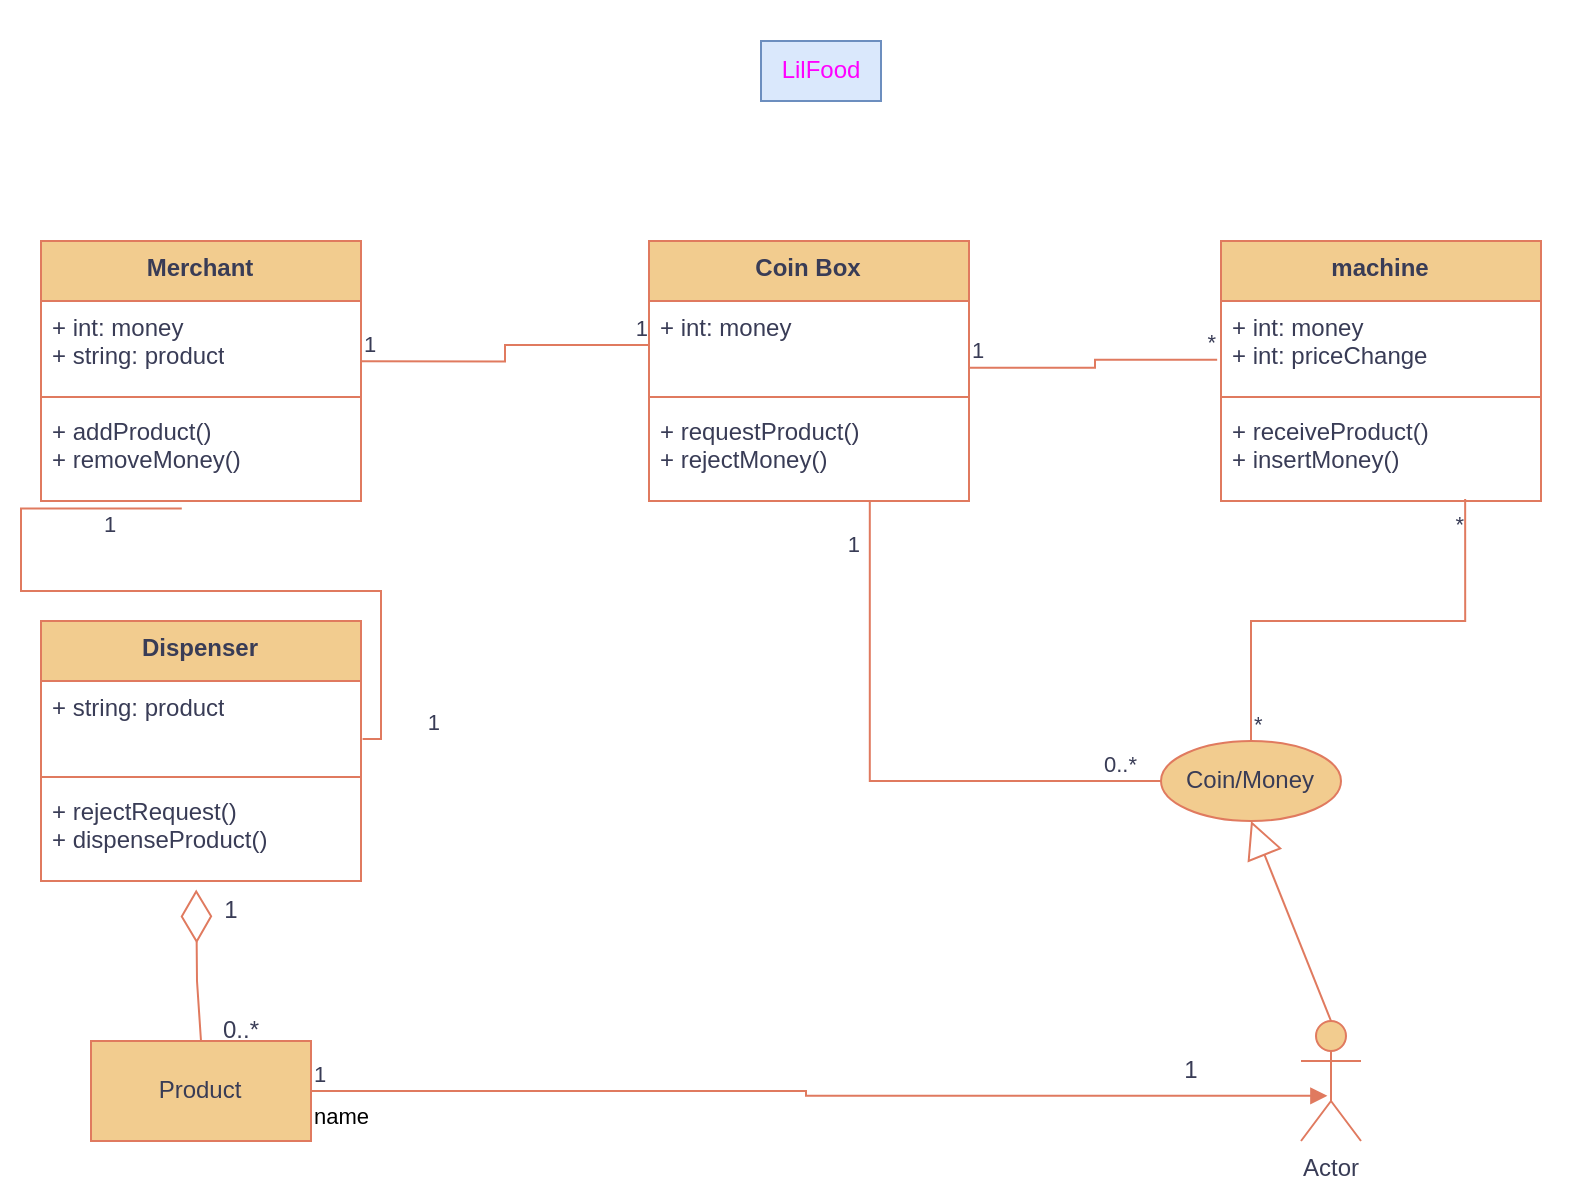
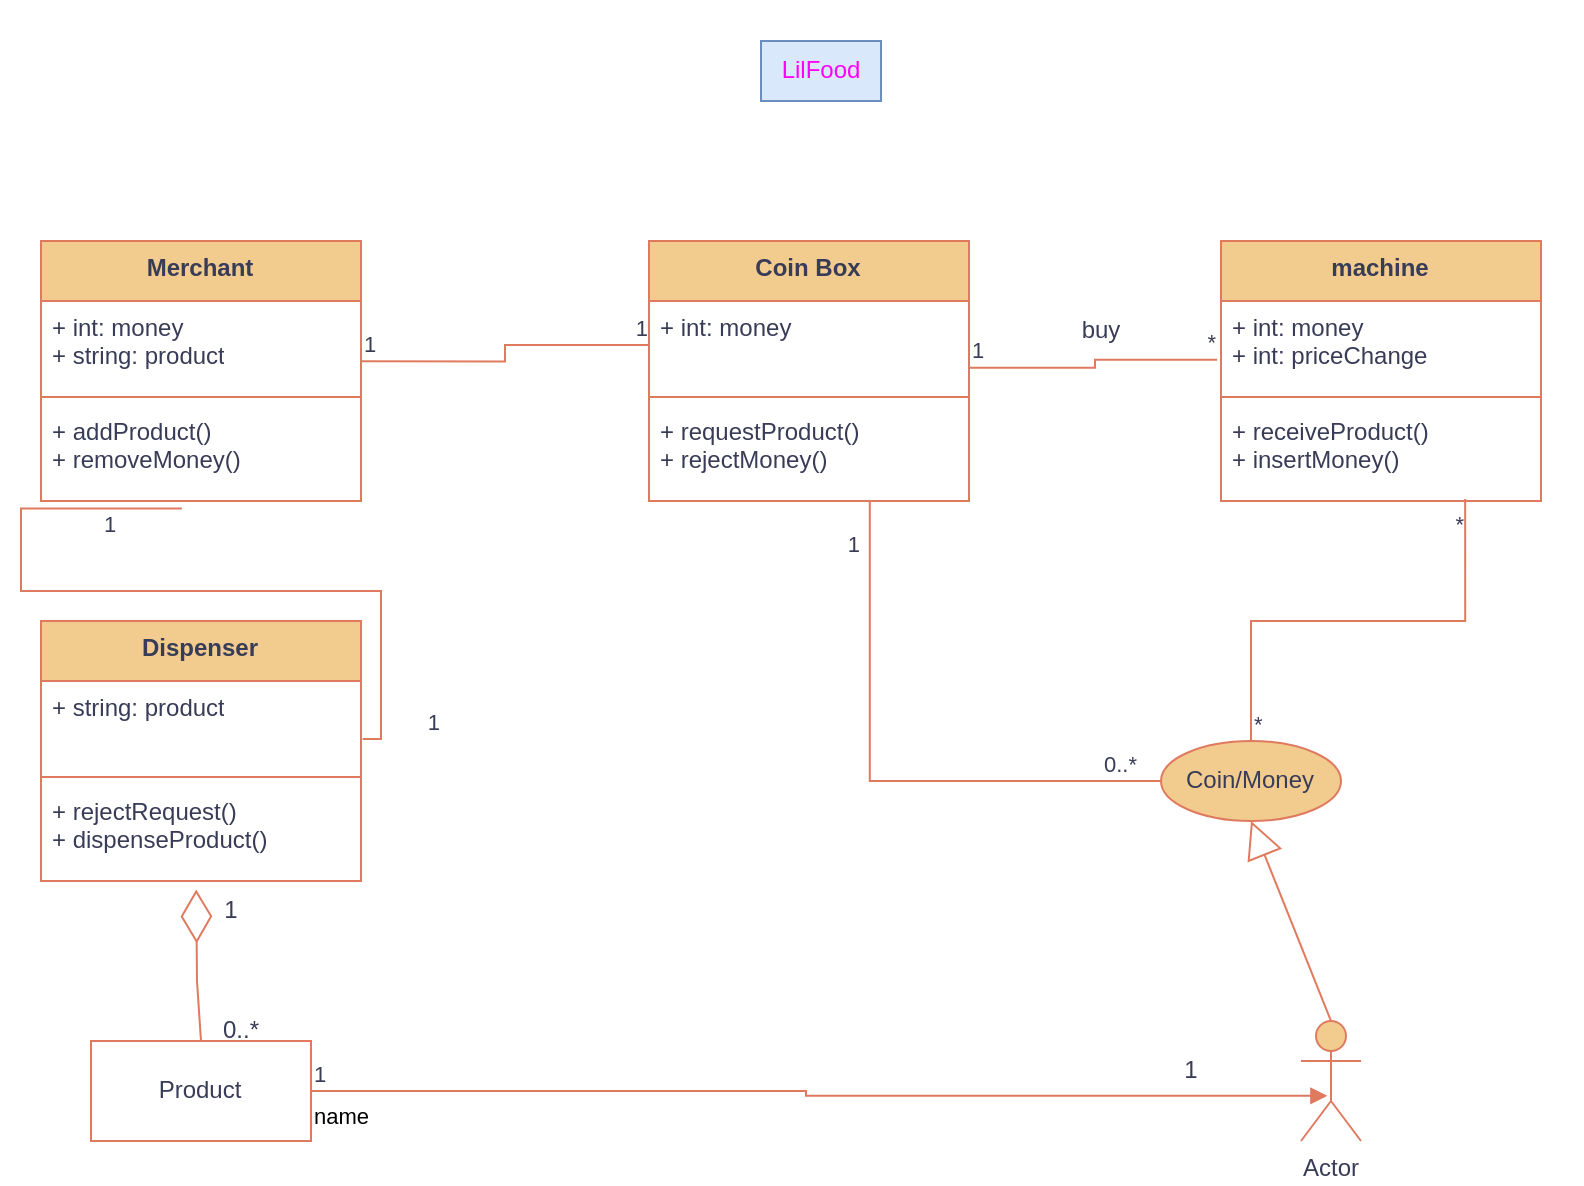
node "buy": added
node "Product": fillcolor #f2cc8f -> #ffffff
